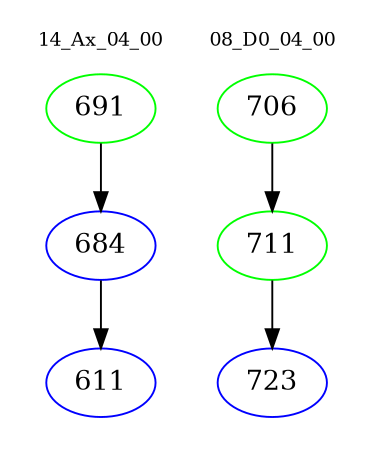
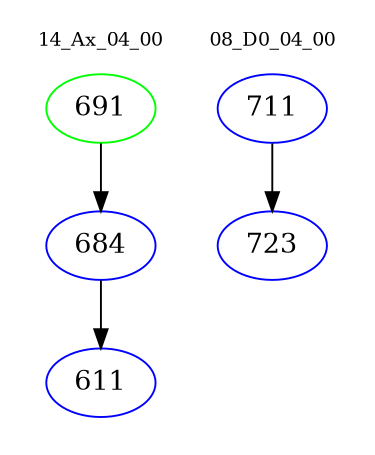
node "706": removed
node "711": color green -> blue
